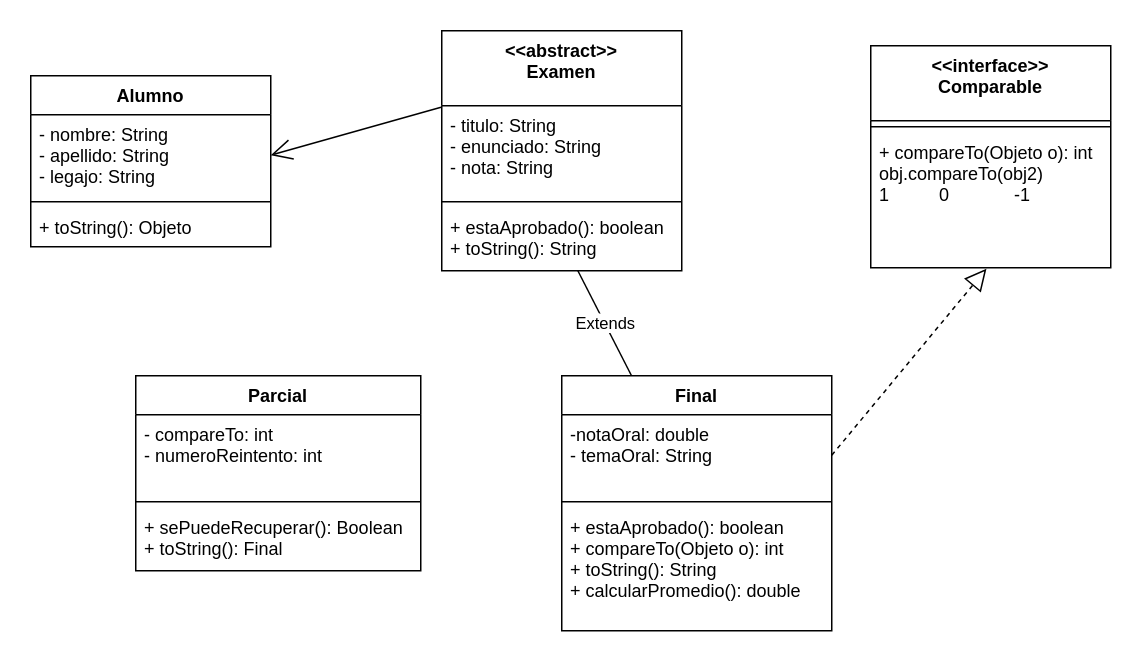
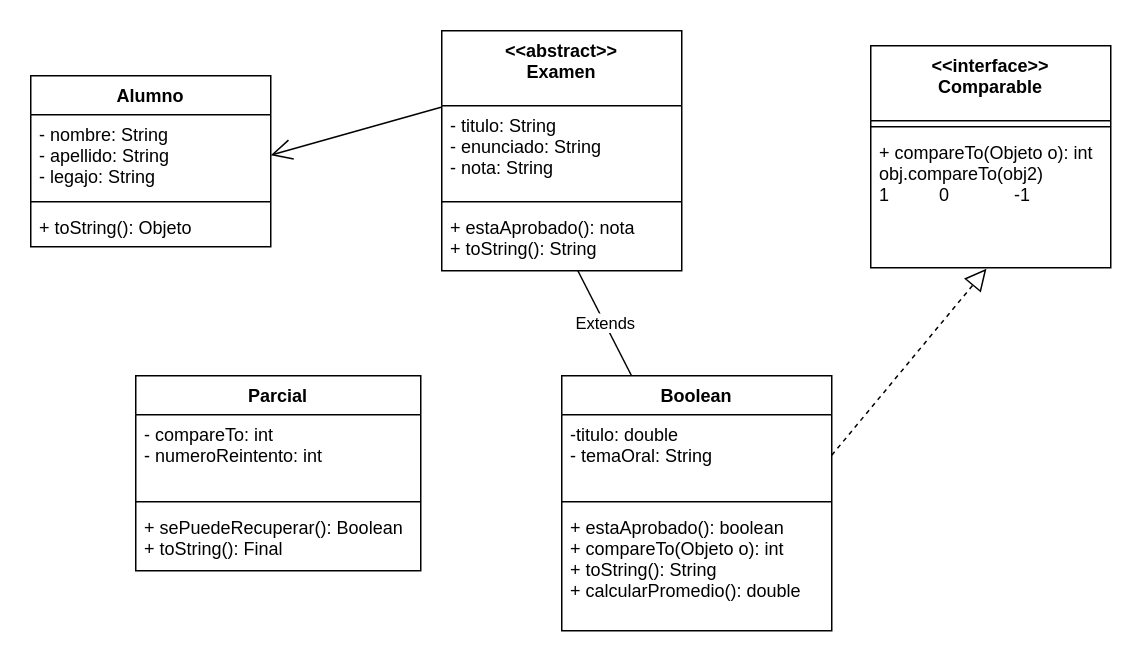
node "+ estaAprobado(): boolean + toString(): String": label "+ estaAprobado(): boolean + toString(): String" -> "+ estaAprobado(): nota + toString(): String"
node "Final": label "Final" -> "Boolean"
node "-notaOral: double - temaOral: String": label "-notaOral: double - temaOral: String" -> "-titulo: double - temaOral: String"
